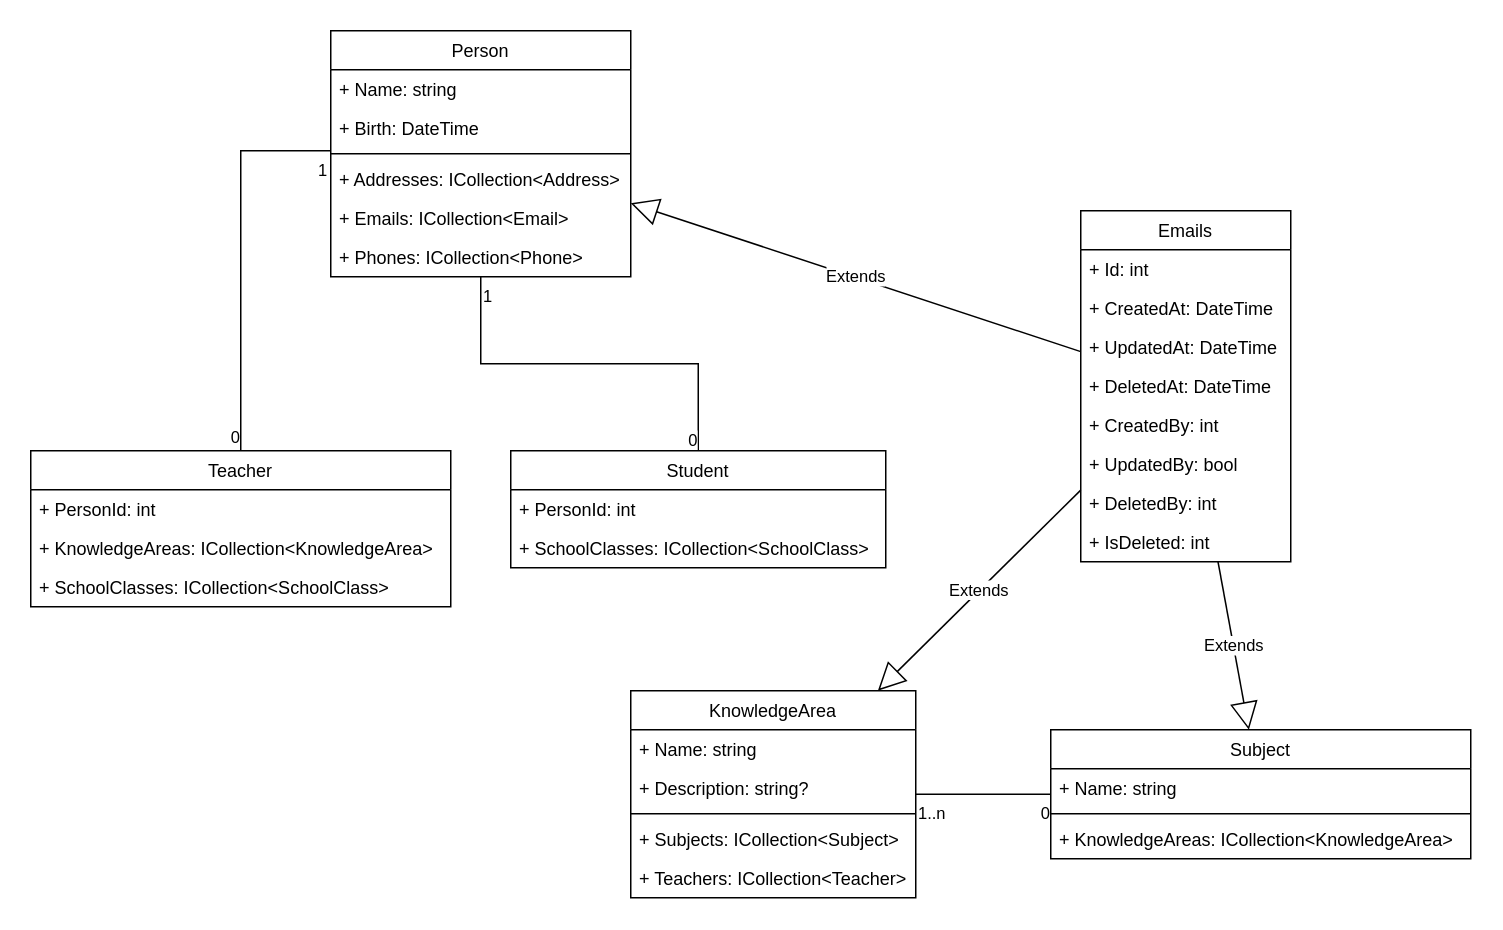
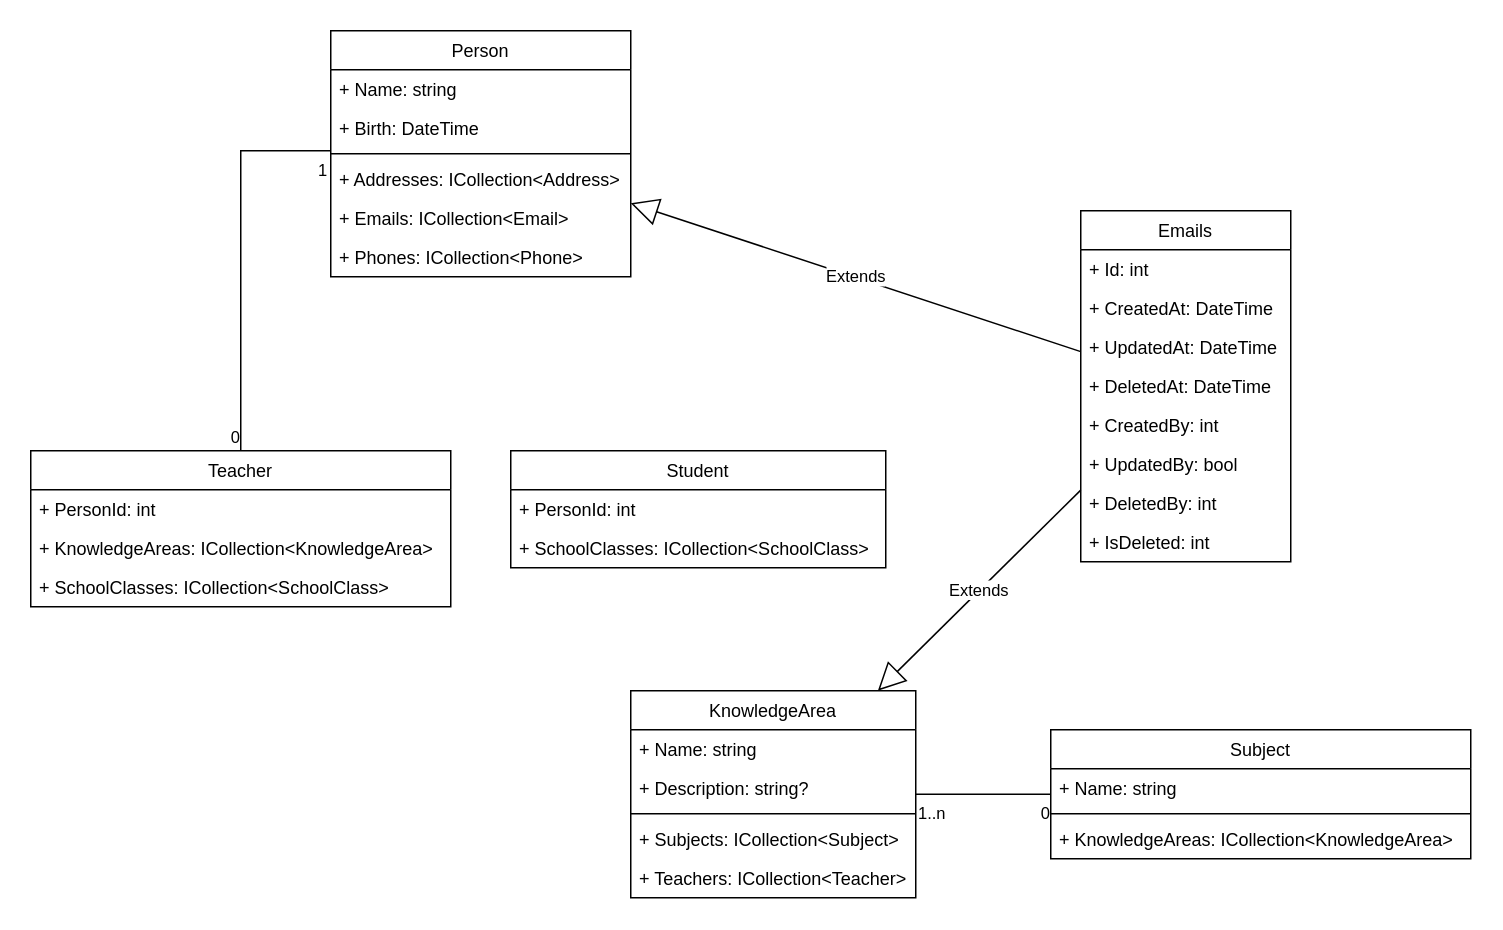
edge "Person" -- "Student": removed, labels "1", "0"
edge "Emails" -> "Subject": removed, label "Extends"
